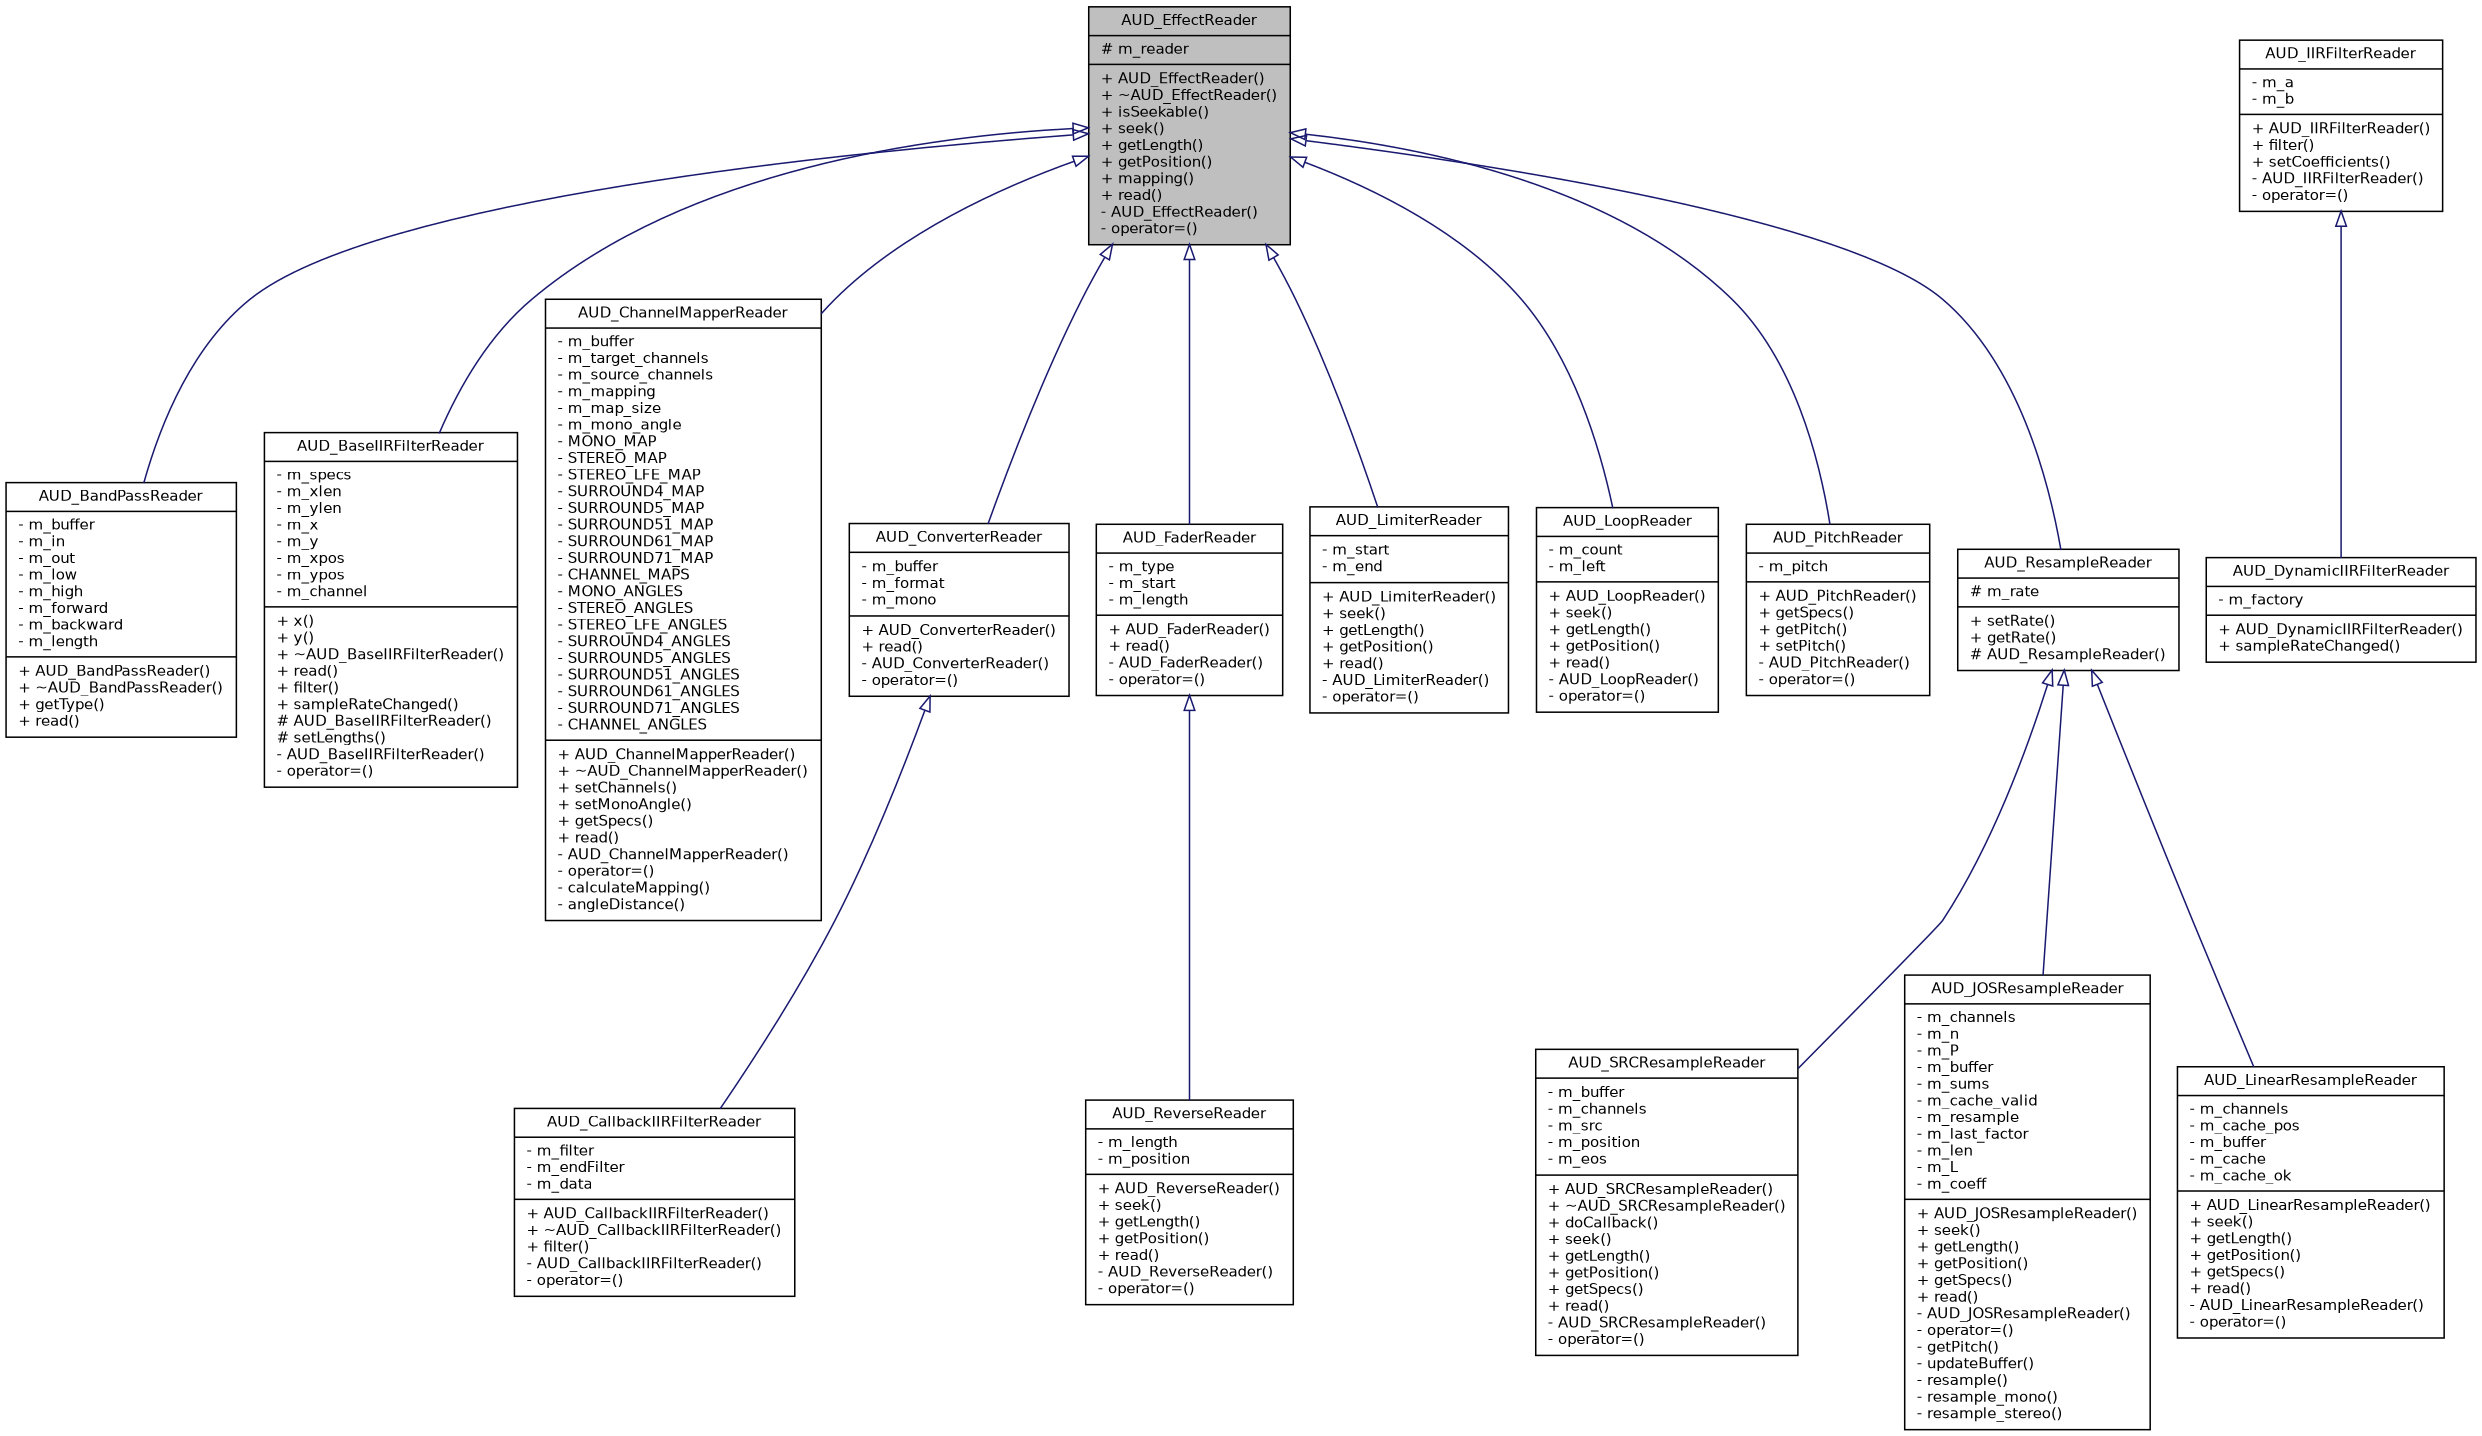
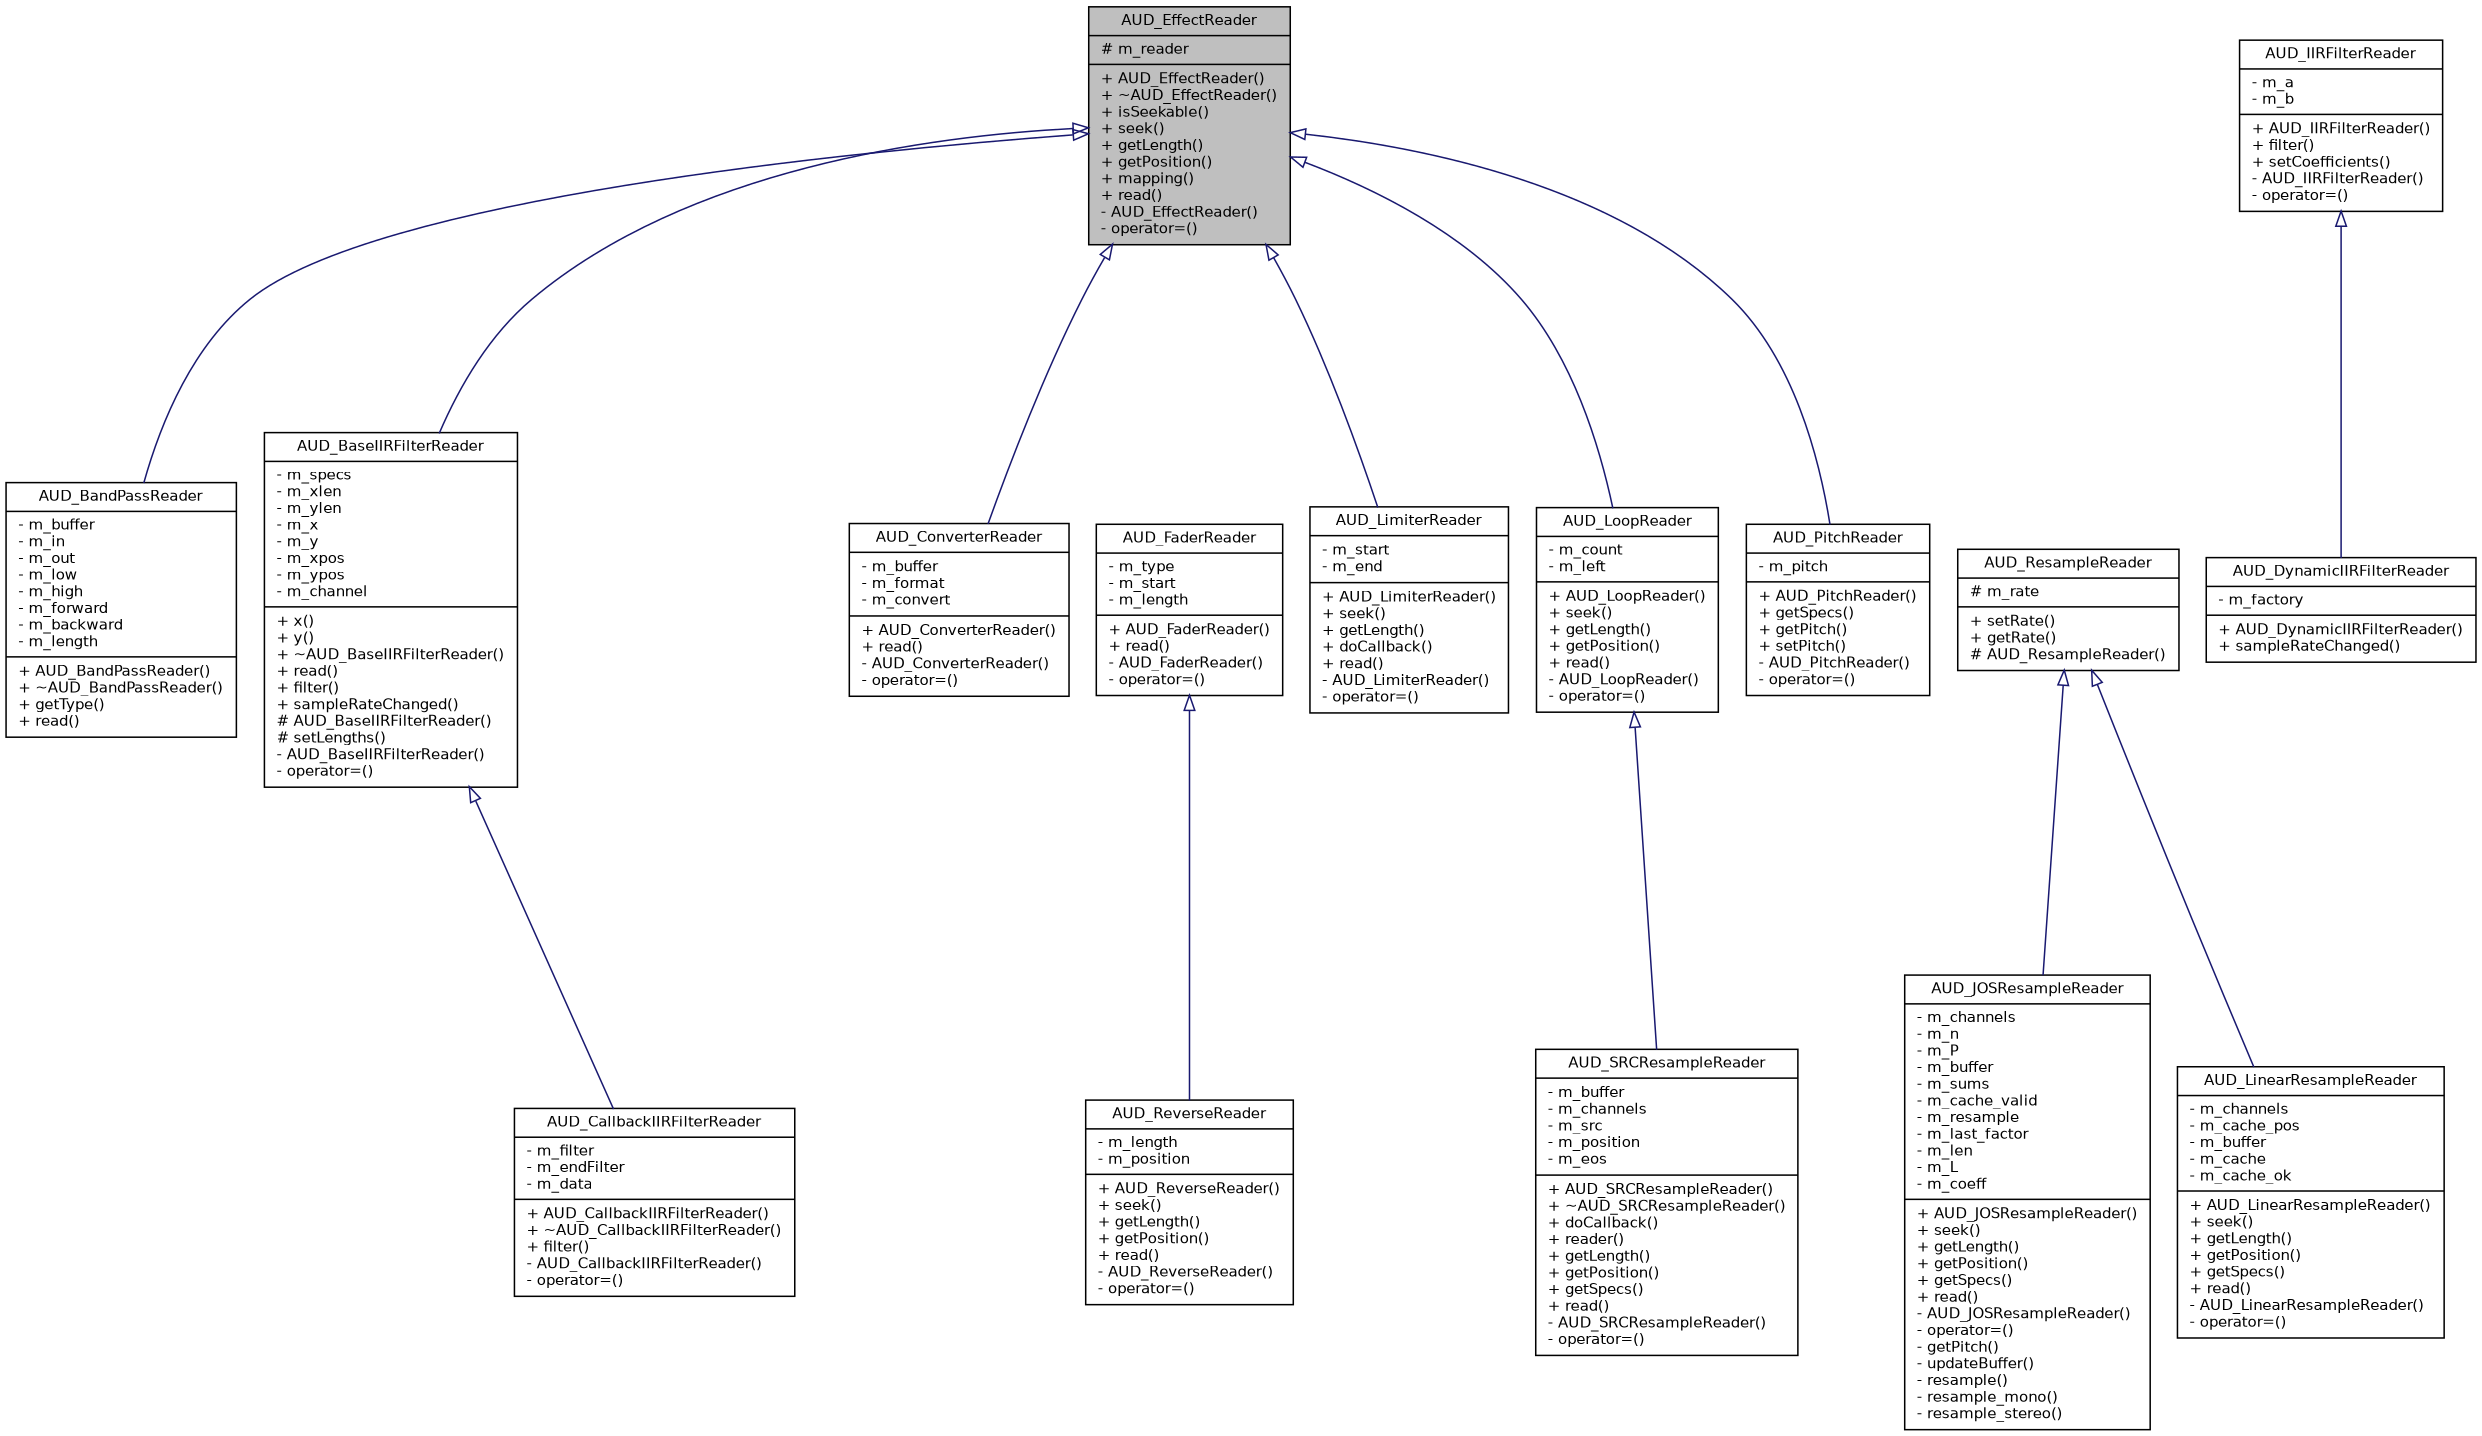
edge "AUD_ResampleReader" -> "AUD_EffectReader": removed
edge "AUD_FaderReader" -> "AUD_EffectReader": removed
node "AUD_ConverterReader": text "- m_mono" -> "- m_convert"
node "AUD_ChannelMapperReader": removed
node "AUD_LimiterReader": text "+ getPosition()" -> "+ doCallback()"
edge "AUD_SRCResampleReader" -> "AUD_ResampleReader": now "AUD_SRCResampleReader" -> "AUD_LoopReader"
edge "AUD_CallbackIIRFilterReader" -> "AUD_ConverterReader": now "AUD_CallbackIIRFilterReader" -> "AUD_BaseIIRFilterReader"
node "AUD_SRCResampleReader": text "+ seek()" -> "+ reader()"
